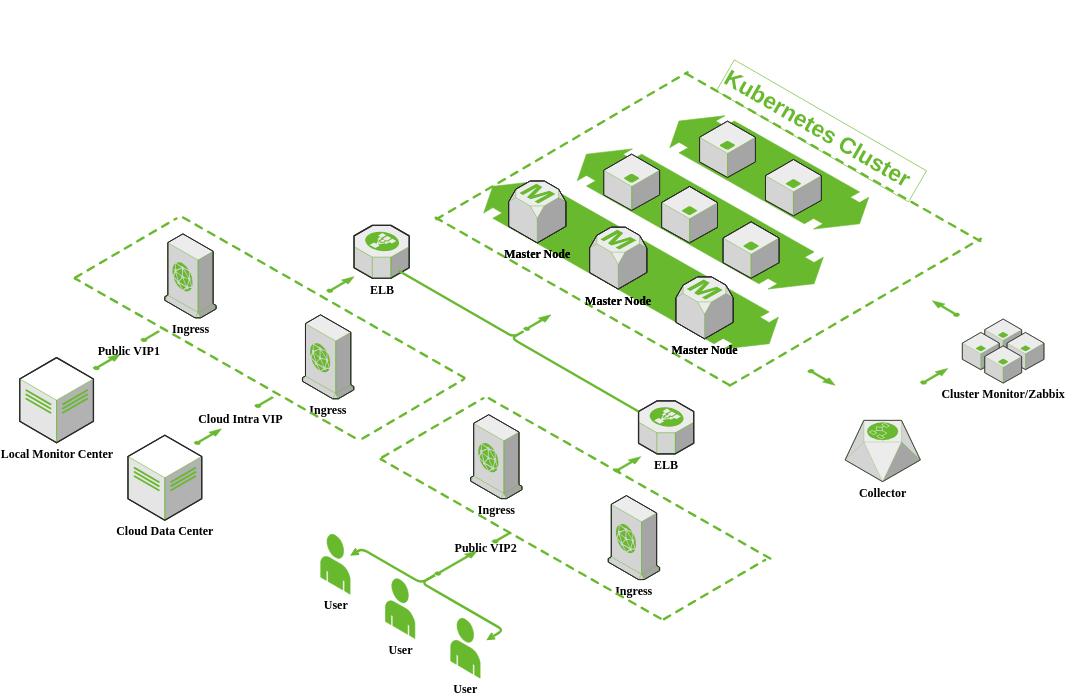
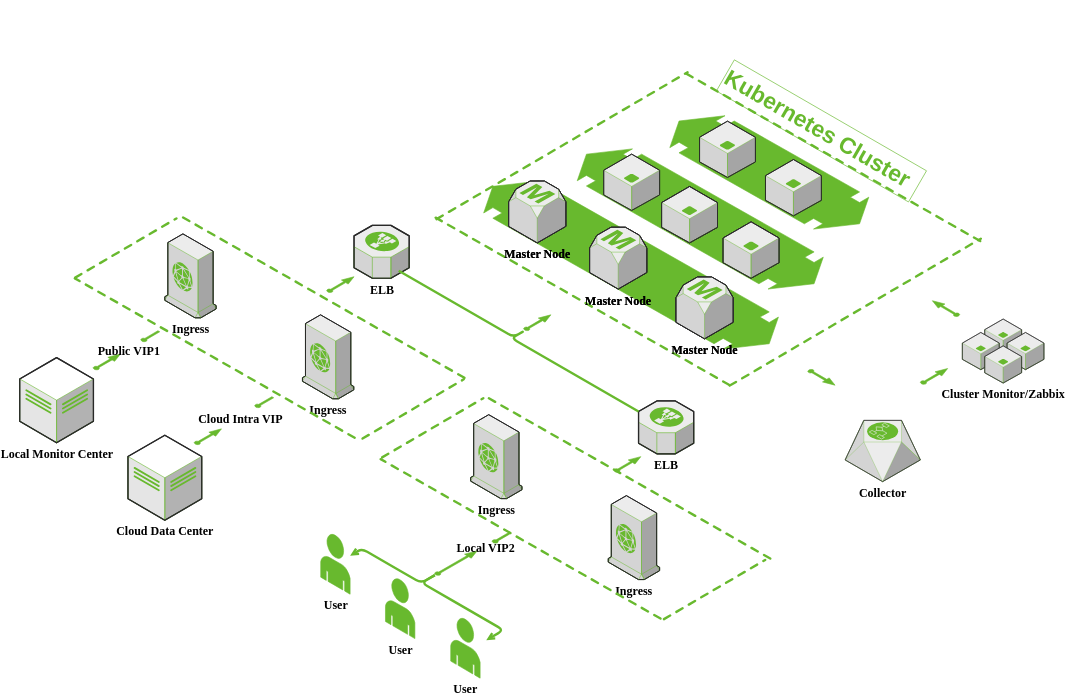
node "Public VIP2": label "Public VIP2" -> "Local VIP2"
